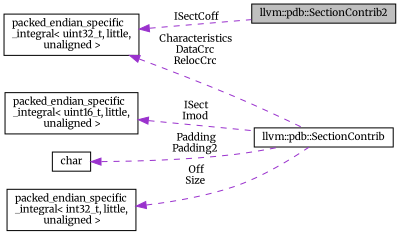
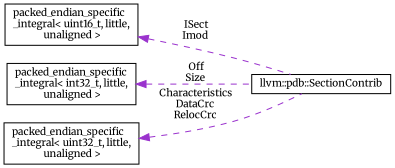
node "llvm::pdb::SectionContrib2": removed
node "char": removed
